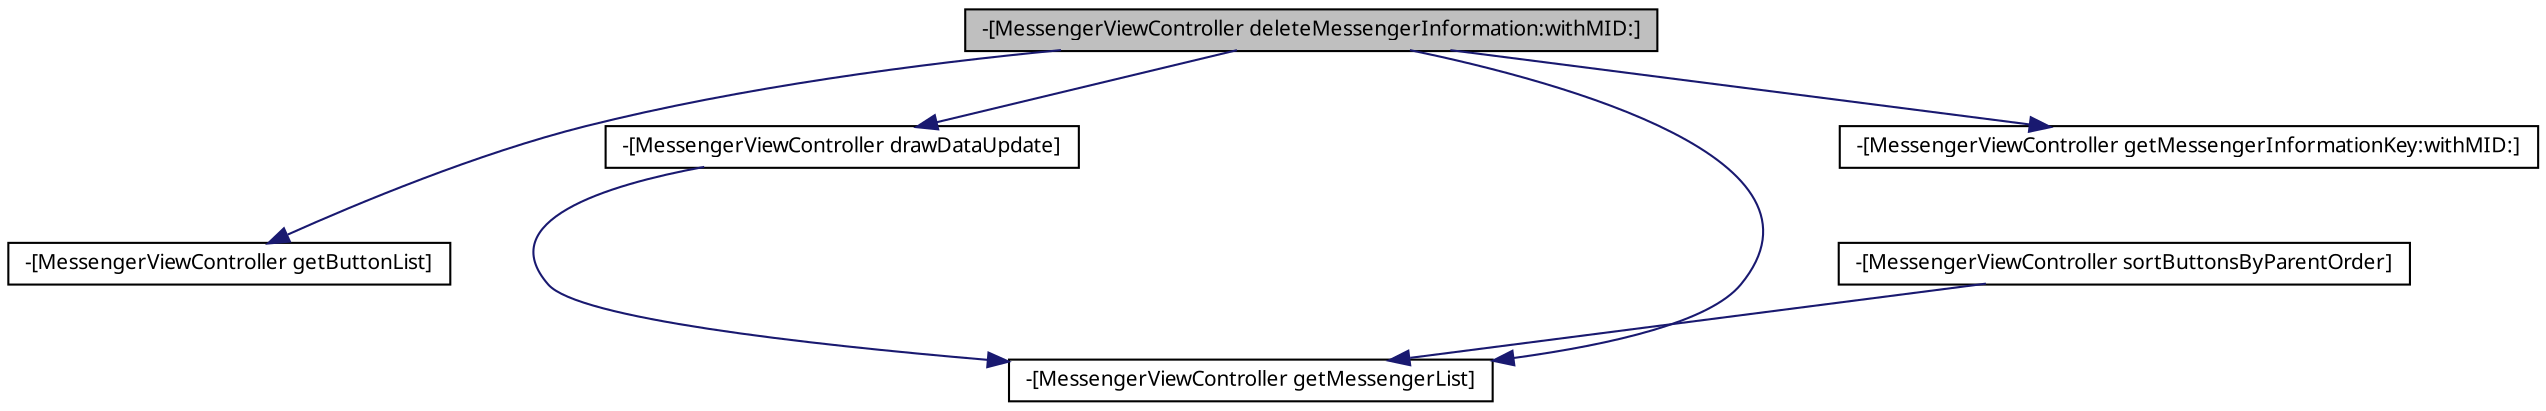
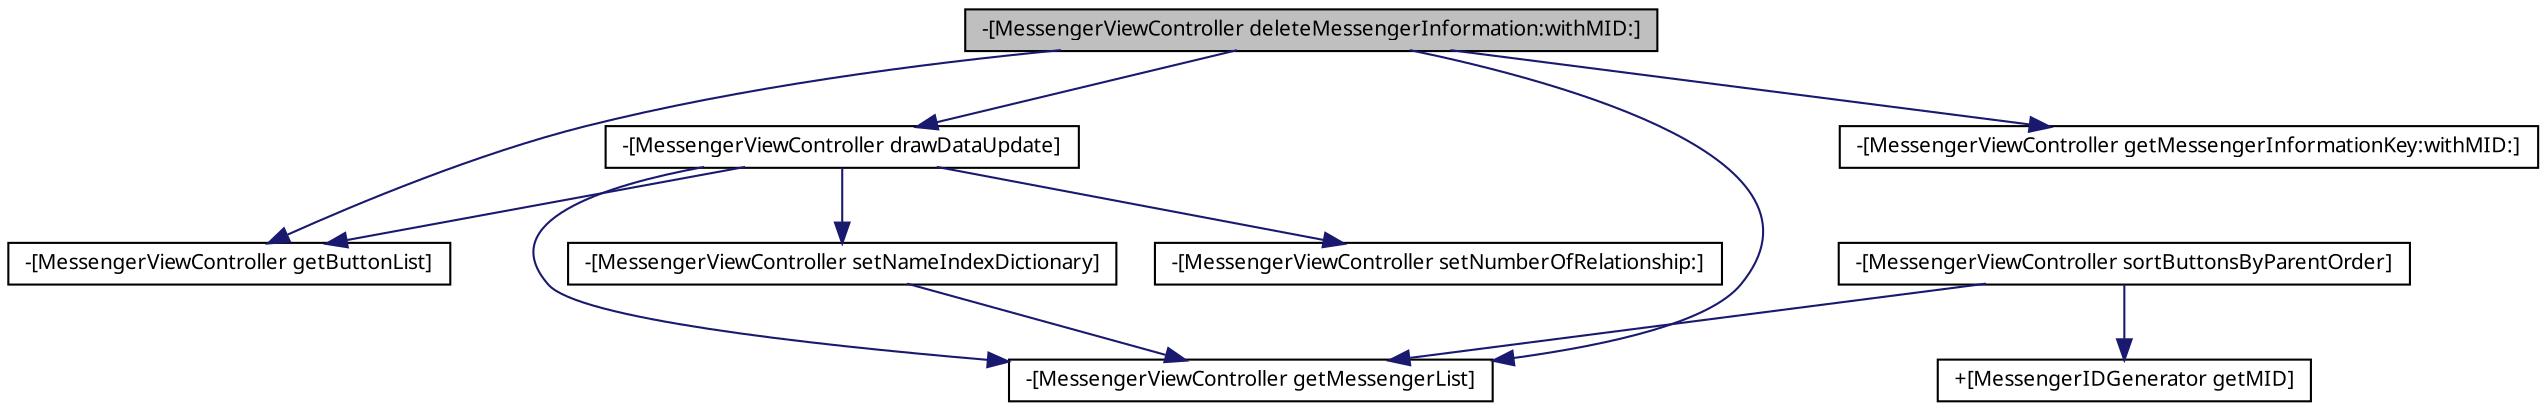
edge "-[MessengerViewController drawDataUpdate]" -> "-[MessengerViewController getButtonList]": added
node "-[MessengerViewController setNameIndexDictionary]": added
node "-[MessengerViewController setNumberOfRelationship:]": added
node "+[MessengerIDGenerator getMID]": added
